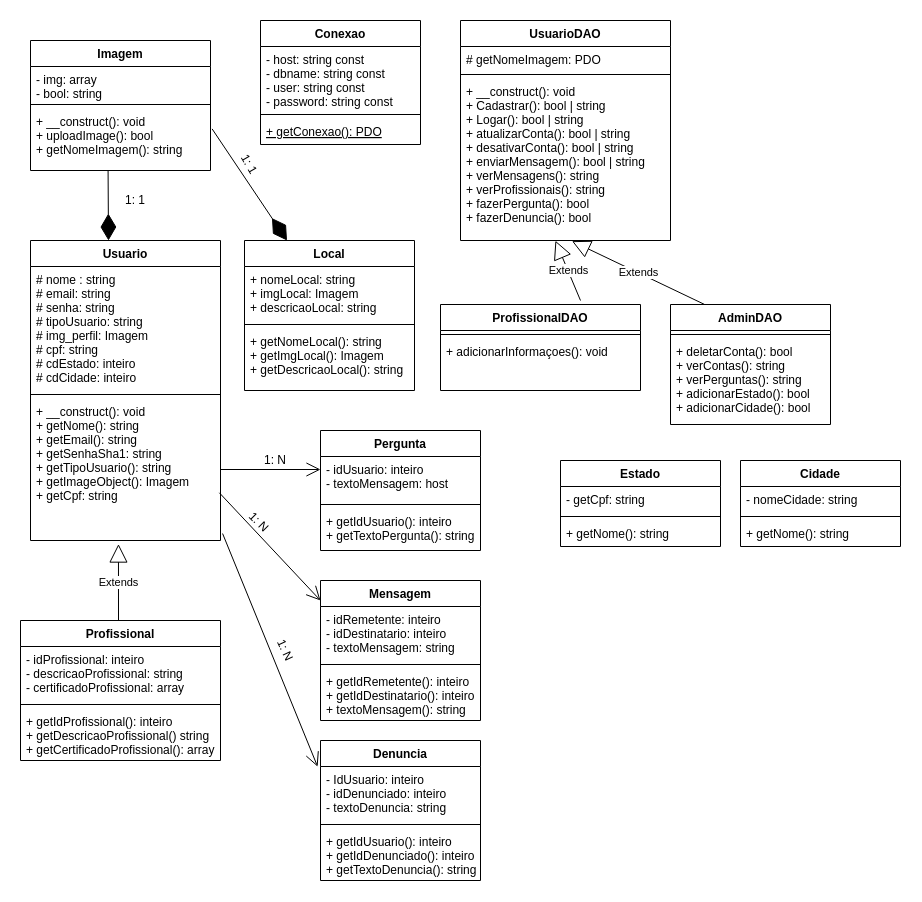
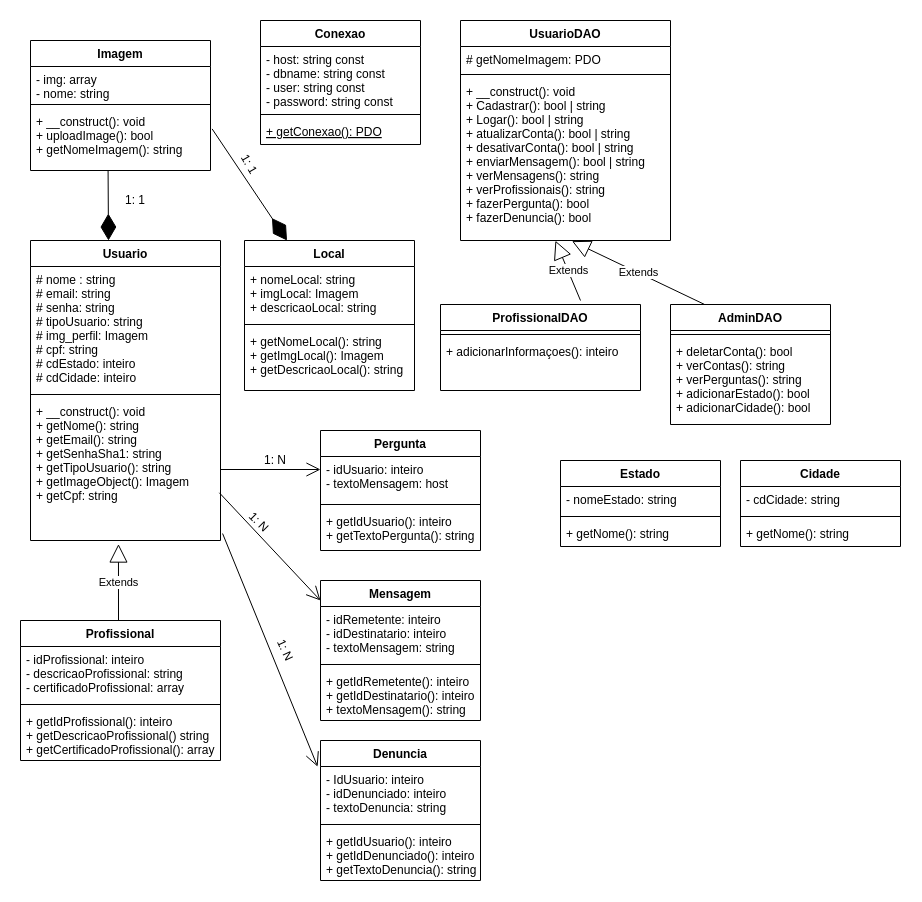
node "- img: array - bool: string": label "- img: array - bool: string" -> "- img: array - nome: string"
node "+ adicionarInformaçoes(): void": label "+ adicionarInformaçoes(): void" -> "+ adicionarInformaçoes(): inteiro"
node "- getCpf: string": label "- getCpf: string" -> "- nomeEstado: string"
node "- nomeCidade: string": label "- nomeCidade: string" -> "- cdCidade: string"
